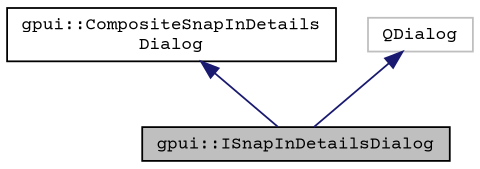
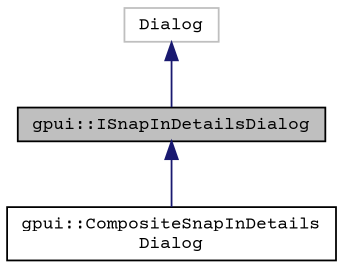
node "QDialog": label "QDialog" -> "Dialog"
edge "gpui::ISnapInDetailsDialog" -> "gpui::CompositeSnapInDetails Dialog": reversed
